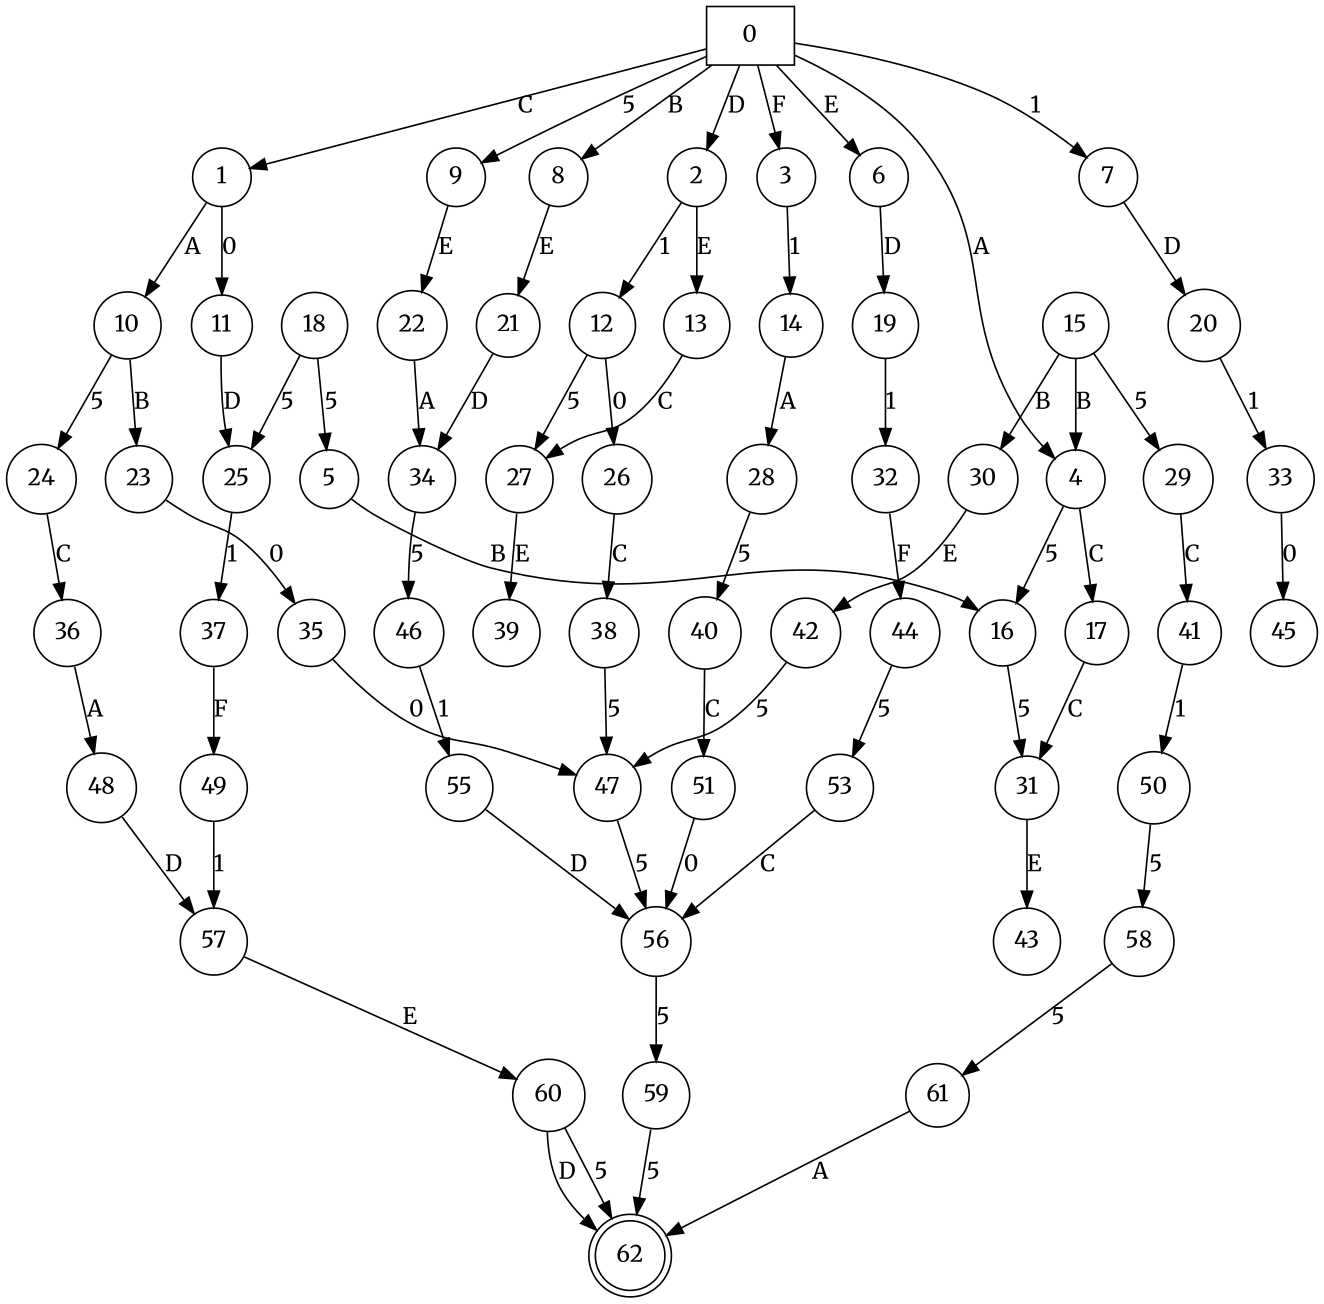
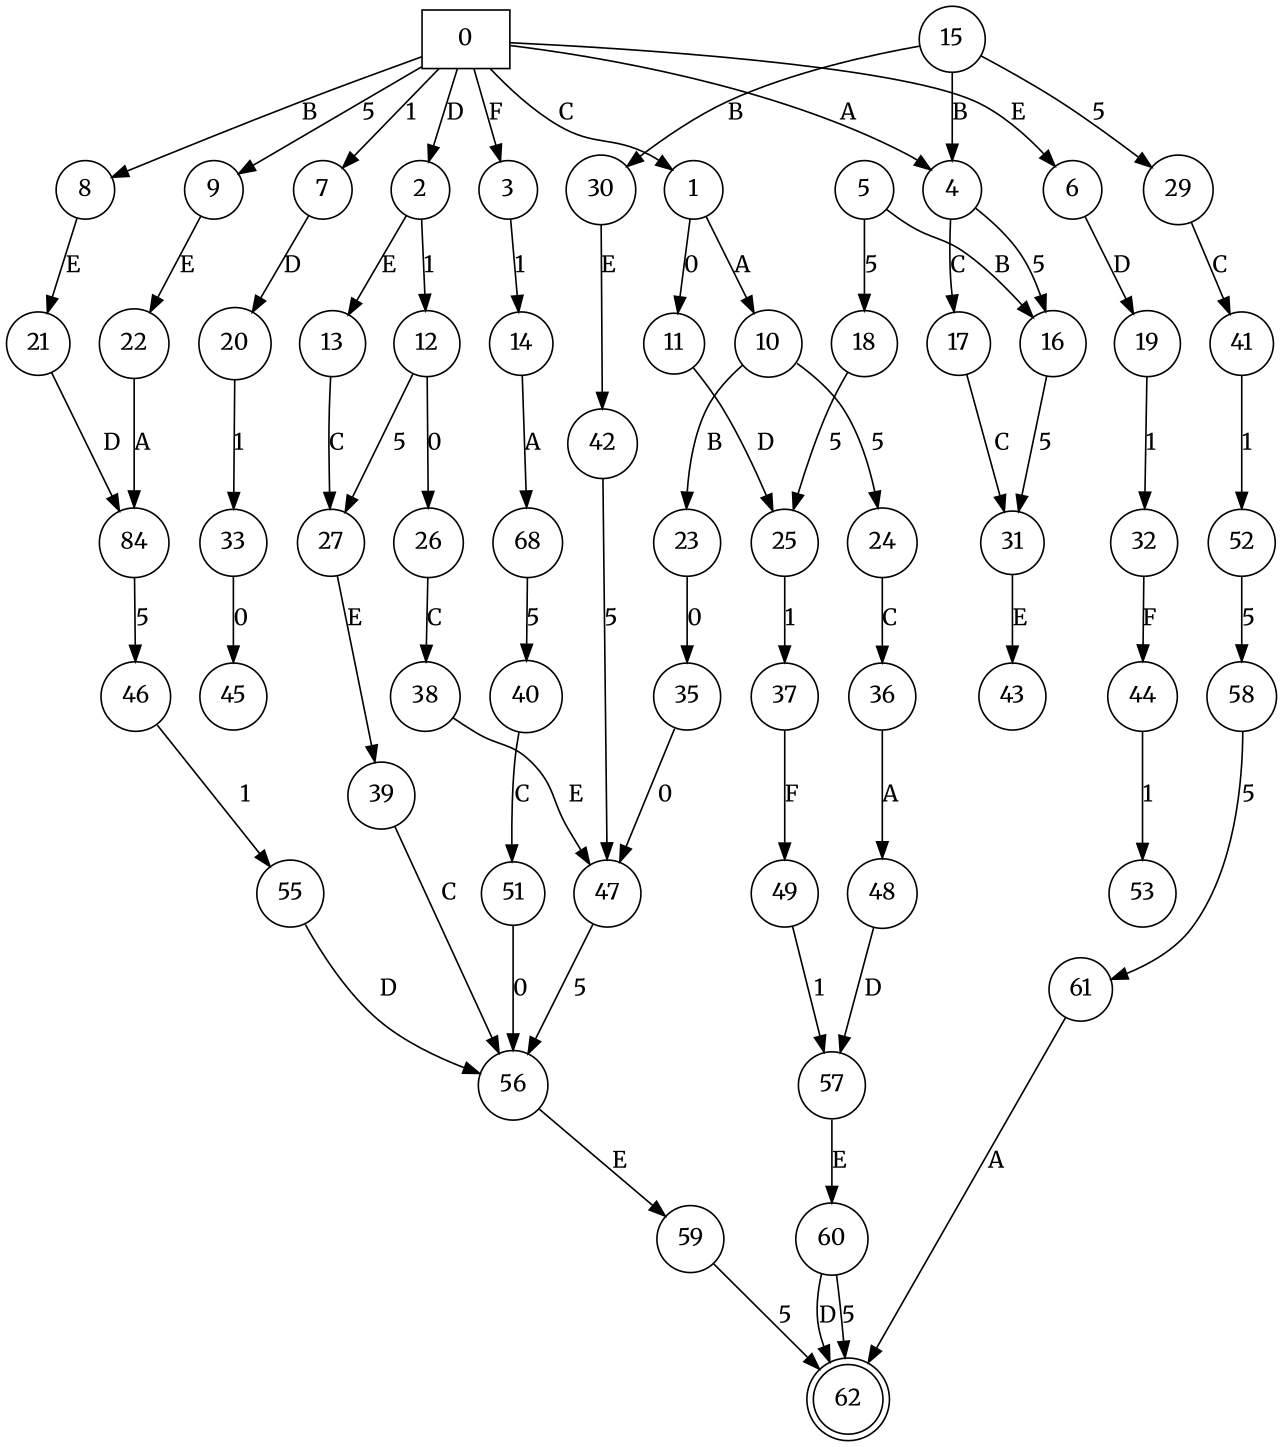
edge "18" -> "5": reversed
node "34": label "34" -> "84"
node "28": label "28" -> "68"
edge "38" -> "47": label "5" -> "E"
edge "44" -> "53": label "5" -> "1"
node "50": label "50" -> "52"
edge "53" -> "56": now "39" -> "56"
edge "56" -> "59": label "5" -> "E"
